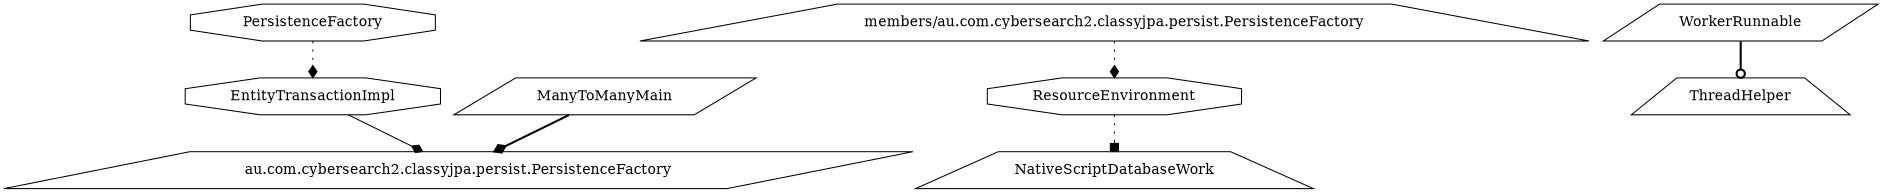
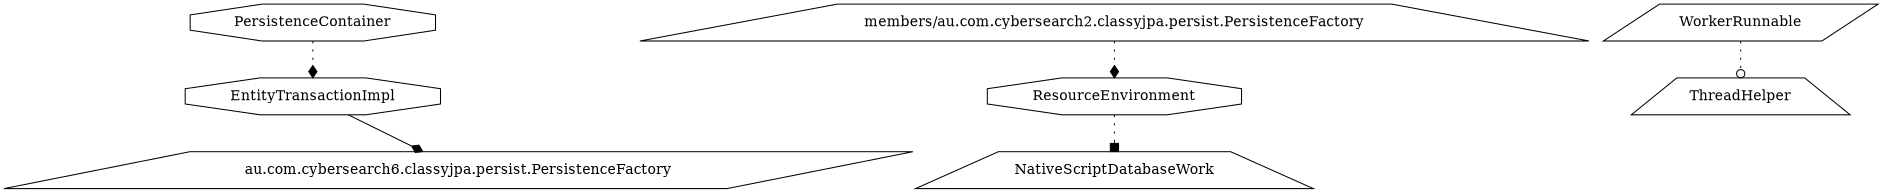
node "PersistenceFactory": label "PersistenceFactory" -> "PersistenceContainer"
edge "WorkerRunnable" -> "ThreadHelper": style bold -> dotted
node "ManyToManyMain": removed
node "au.com.cybersearch2.classyjpa.persist.PersistenceFactory": label "au.com.cybersearch2.classyjpa.persist.PersistenceFactory" -> "au.com.cybersearch6.classyjpa.persist.PersistenceFactory"
